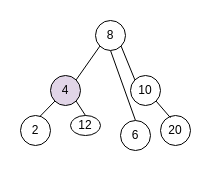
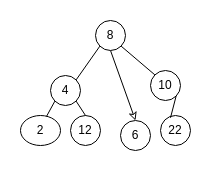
node "4": fillcolor #e1d5e7 -> #ffffff
node "10": moved (146, 91) -> (166, 86)
edge "8" -- "6": arrowhead none -> classic
node "12": size 30x20 -> 30x30
node "2": size 30x30 -> 40x30
node "20": label "20" -> "22"
